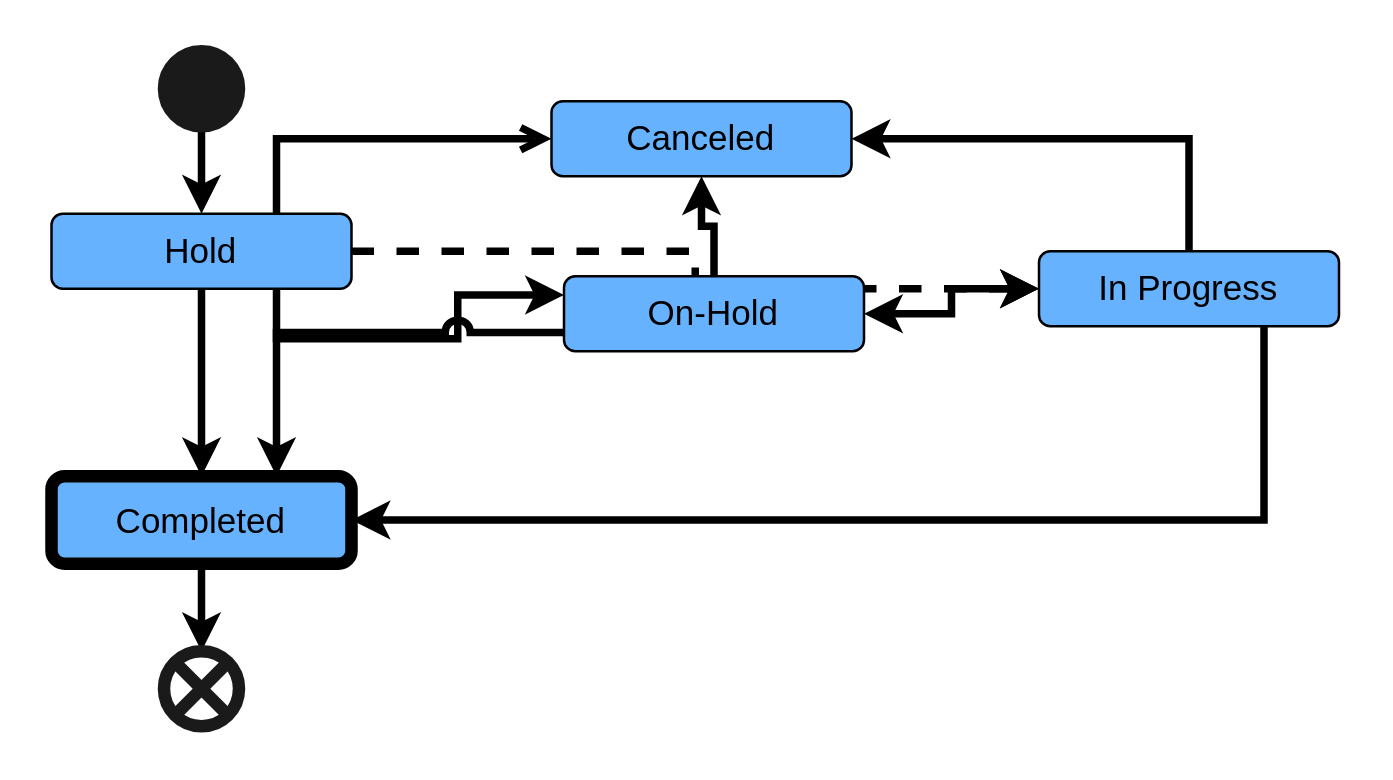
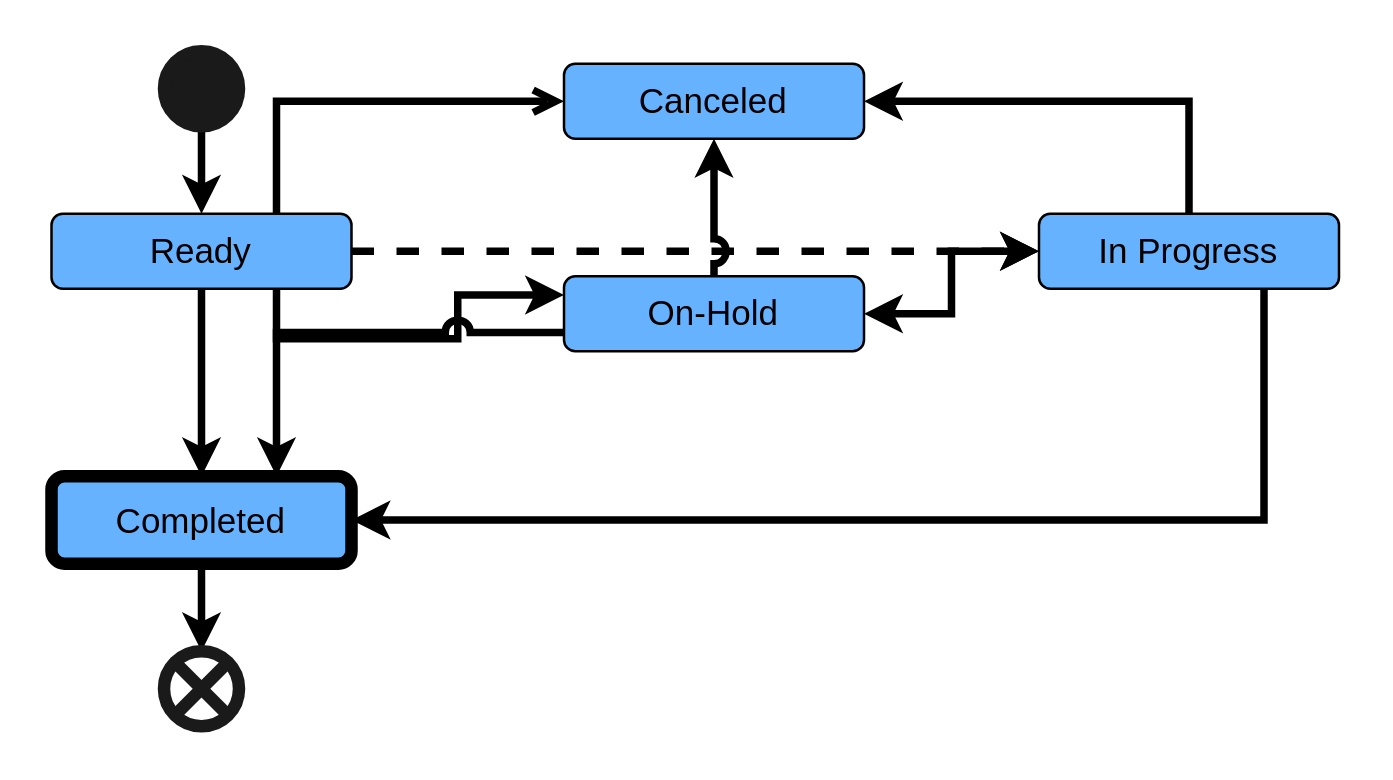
node "Canceled": moved (701, 139) -> (714, 101)
node "Hold": label "Hold" -> "Ready"
node "In Progress": moved (1189, 289) -> (1189, 251)
